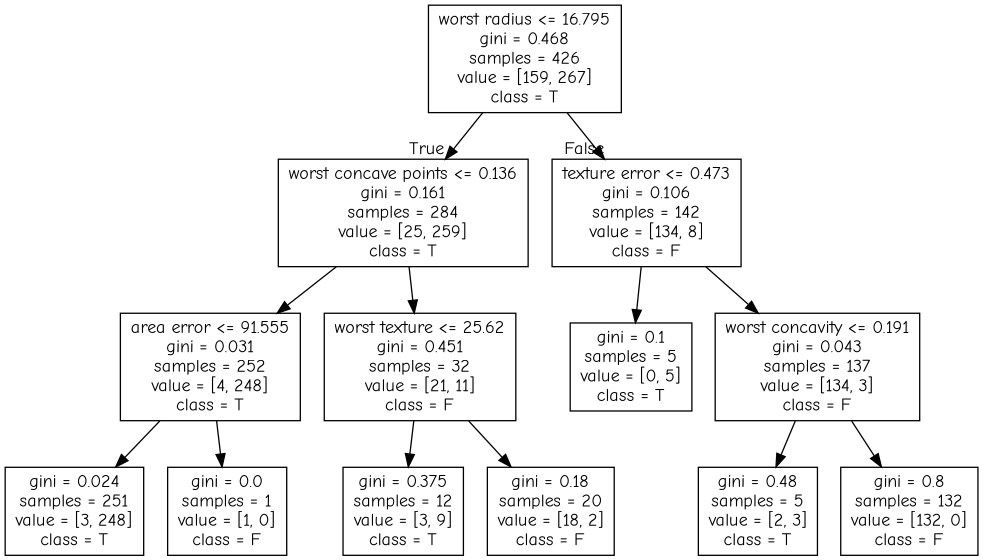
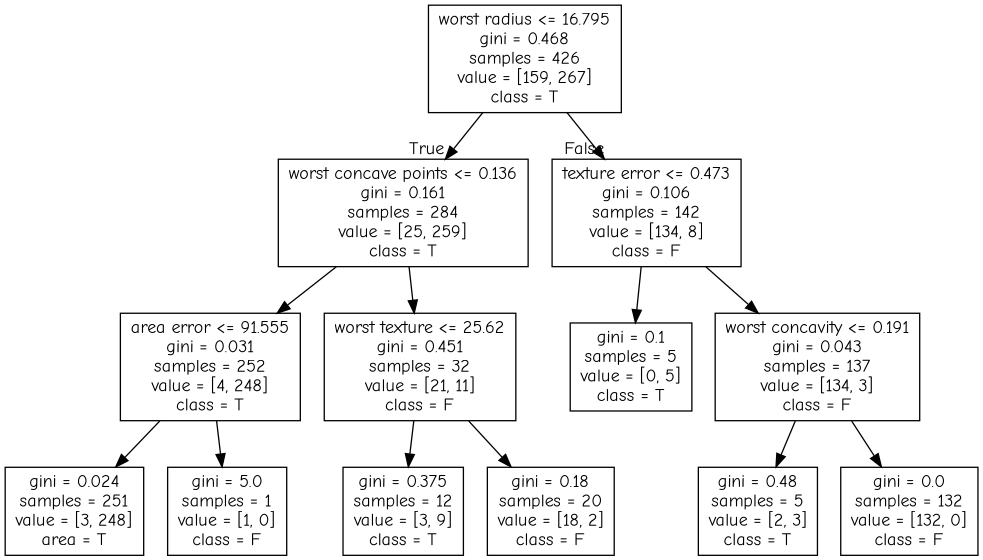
node "gini = 0.024 samples = 251 value = [3, 248] class = T": label "gini = 0.024 samples = 251 value = [3, 248] class = T" -> "gini = 0.024 samples = 251 value = [3, 248] area = T"
node "gini = 0.0 samples = 1 value = [1, 0] class = F": label "gini = 0.0 samples = 1 value = [1, 0] class = F" -> "gini = 5.0 samples = 1 value = [1, 0] class = F"
node "gini = 0.8 samples = 132 value = [132, 0] class = F": label "gini = 0.8 samples = 132 value = [132, 0] class = F" -> "gini = 0.0 samples = 132 value = [132, 0] class = F"
